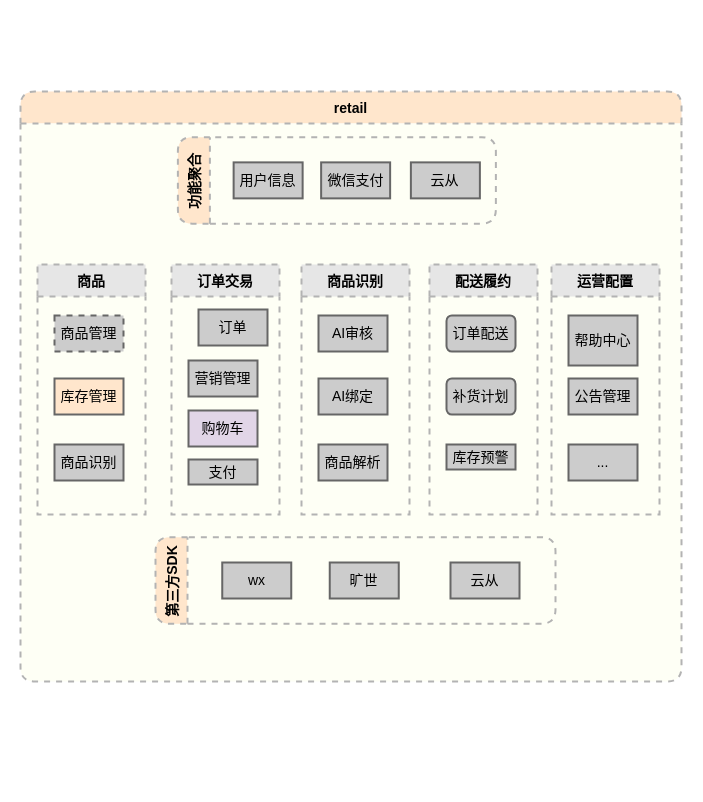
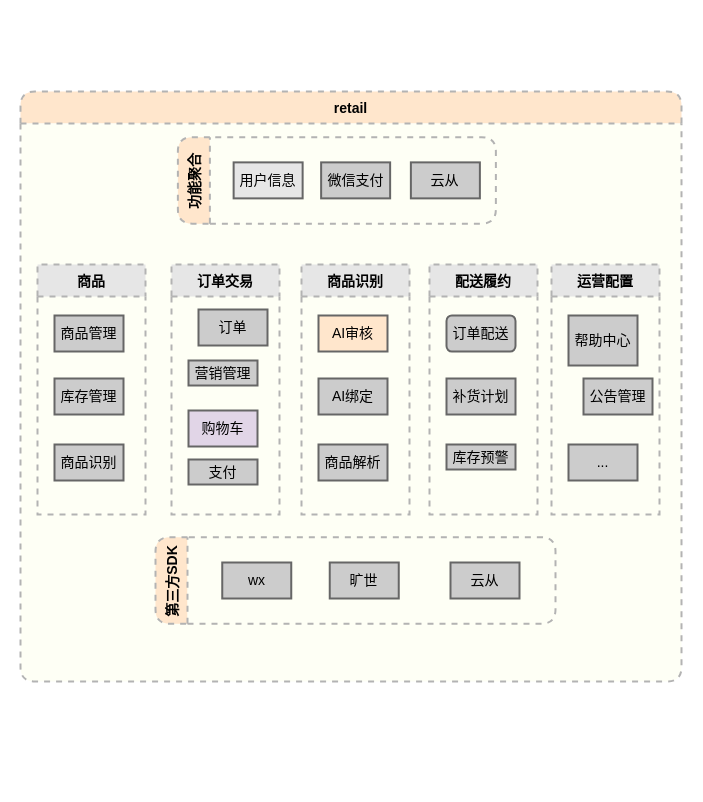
node "用户信息": fillcolor #cccccc -> #e6e6e6
node "商品管理": style dashed -> solid
node "AI审核": fillcolor #cccccc -> #ffe6cc
node "营销管理": size 69x36 -> 69x25
node "库存管理": fillcolor #ffe6cc -> #cccccc
node "补货计划": shape rounded rectangle -> rectangle
node "公告管理": moved (603, 397) -> (618, 397)
